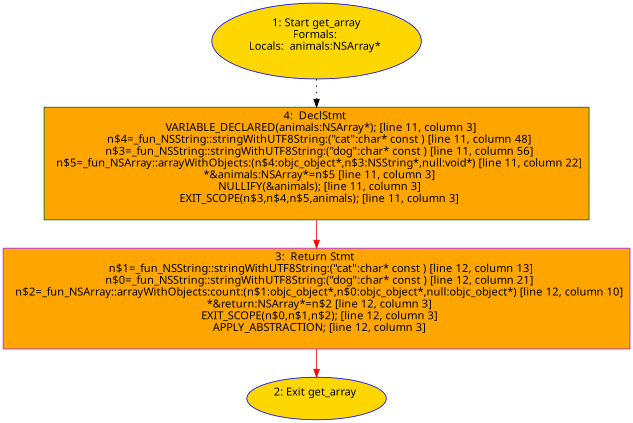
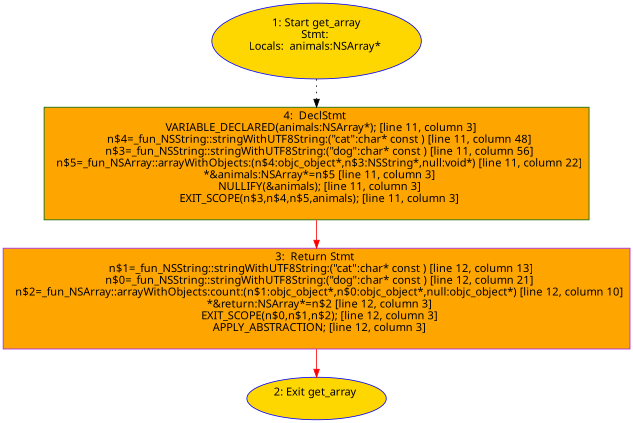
node "1: Start get_array Formals: Locals:  animals:NSArray*": label "1: Start get_array Formals: Locals:  animals:NSArray*" -> "1: Start get_array Stmt: Locals:  animals:NSArray*"
